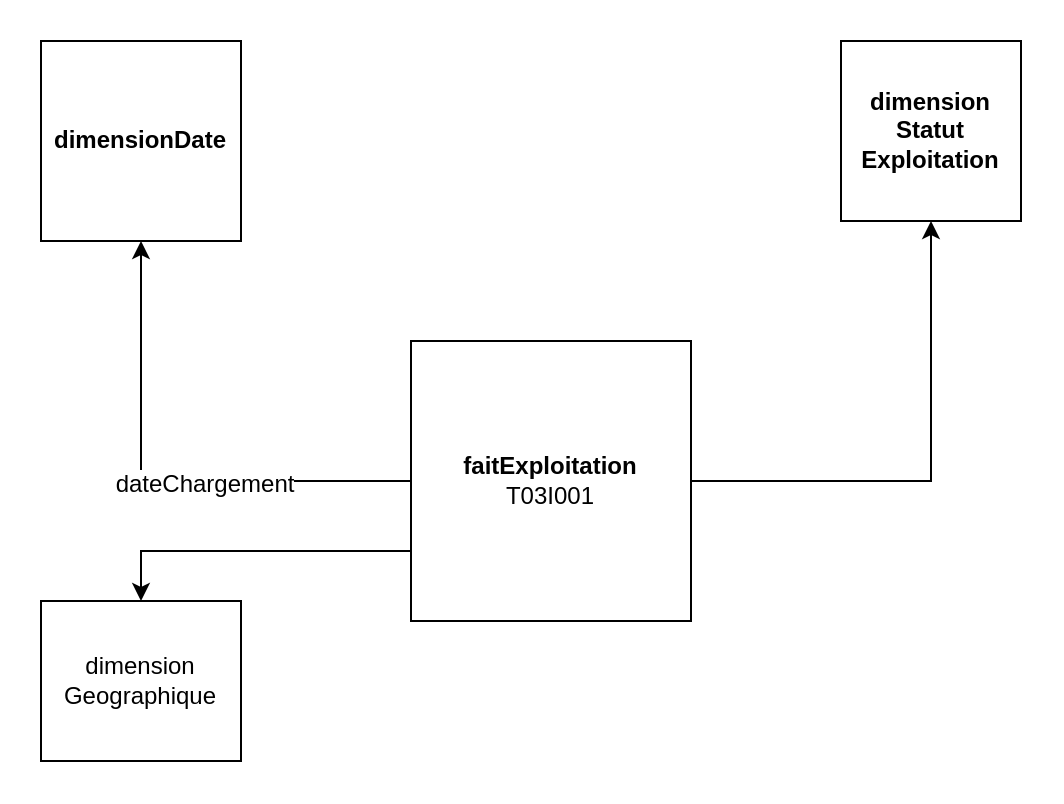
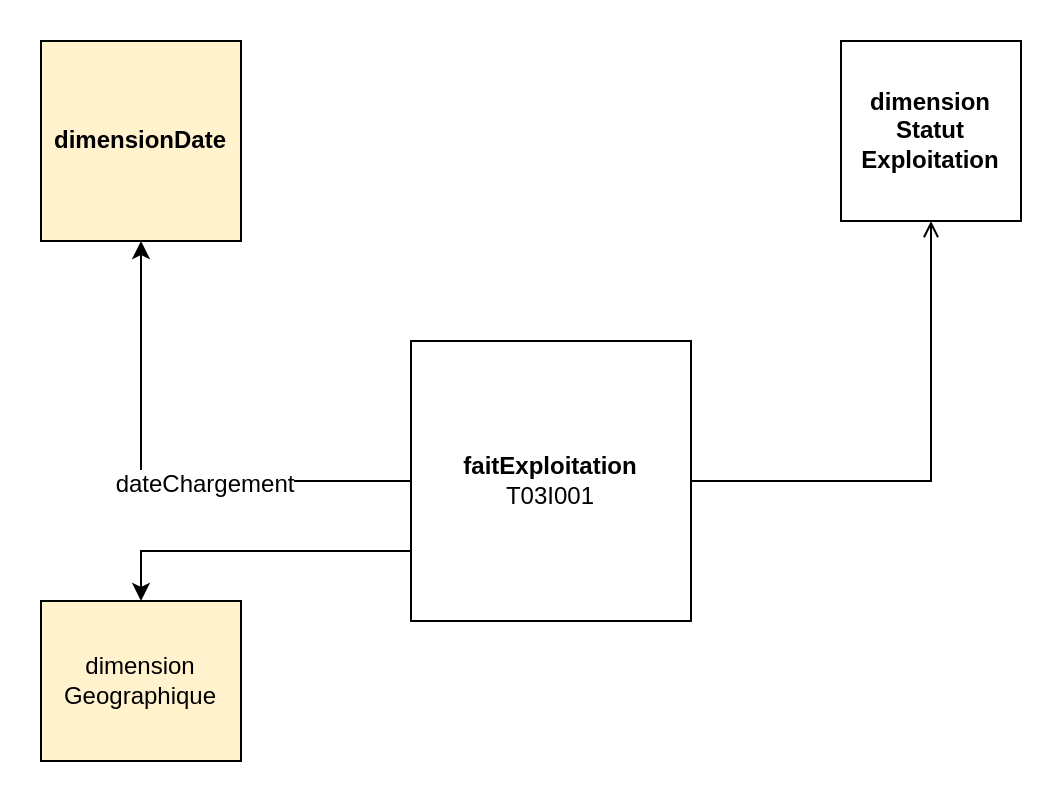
node "dimensionDate": fillcolor #ffffff -> #fff2cc
edge "faitExploitation T03I001" -> "dimension Statut Exploitation": arrowhead classic -> open
node "dimension Geographique": fillcolor #ffffff -> #fff2cc
